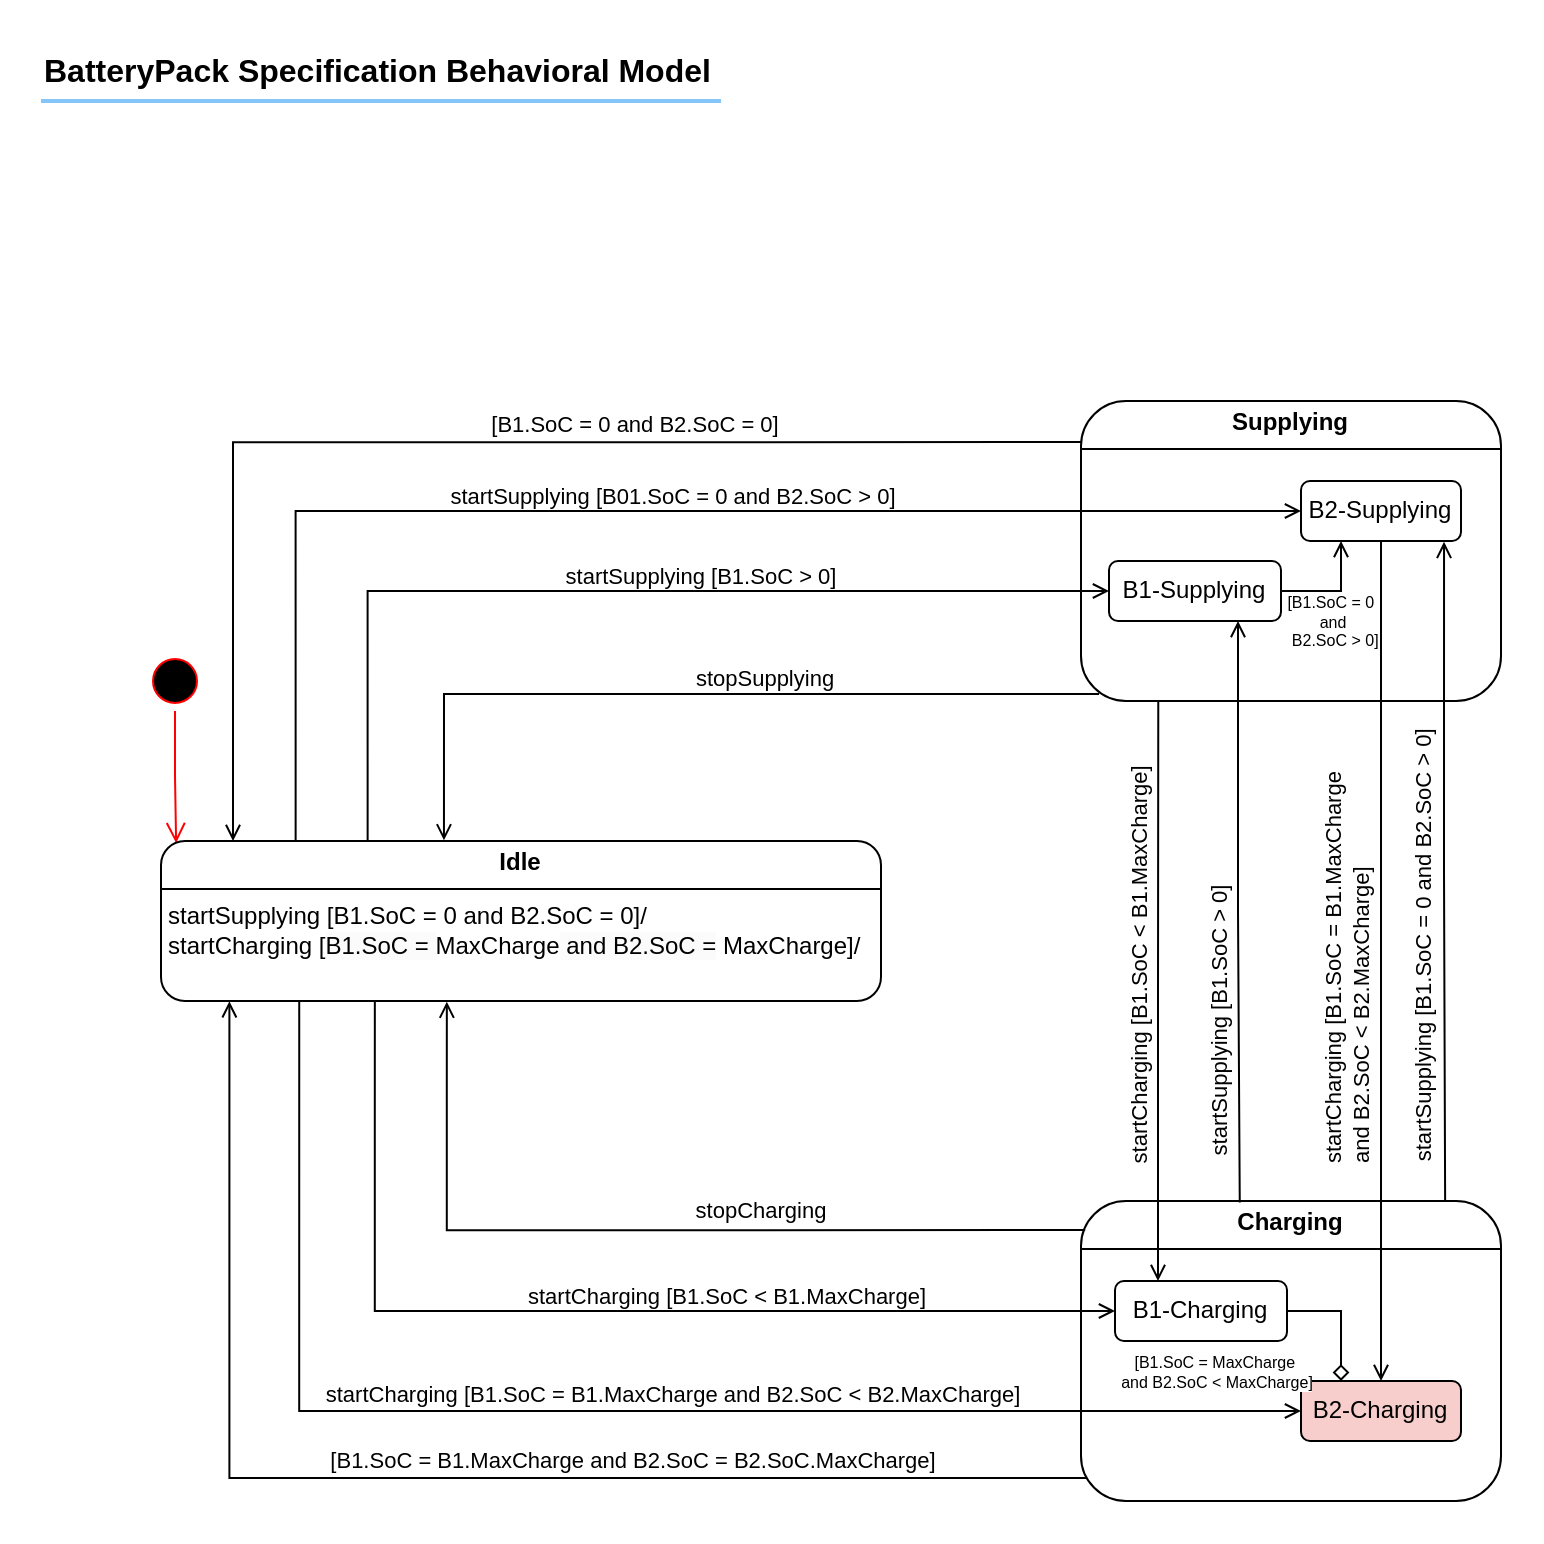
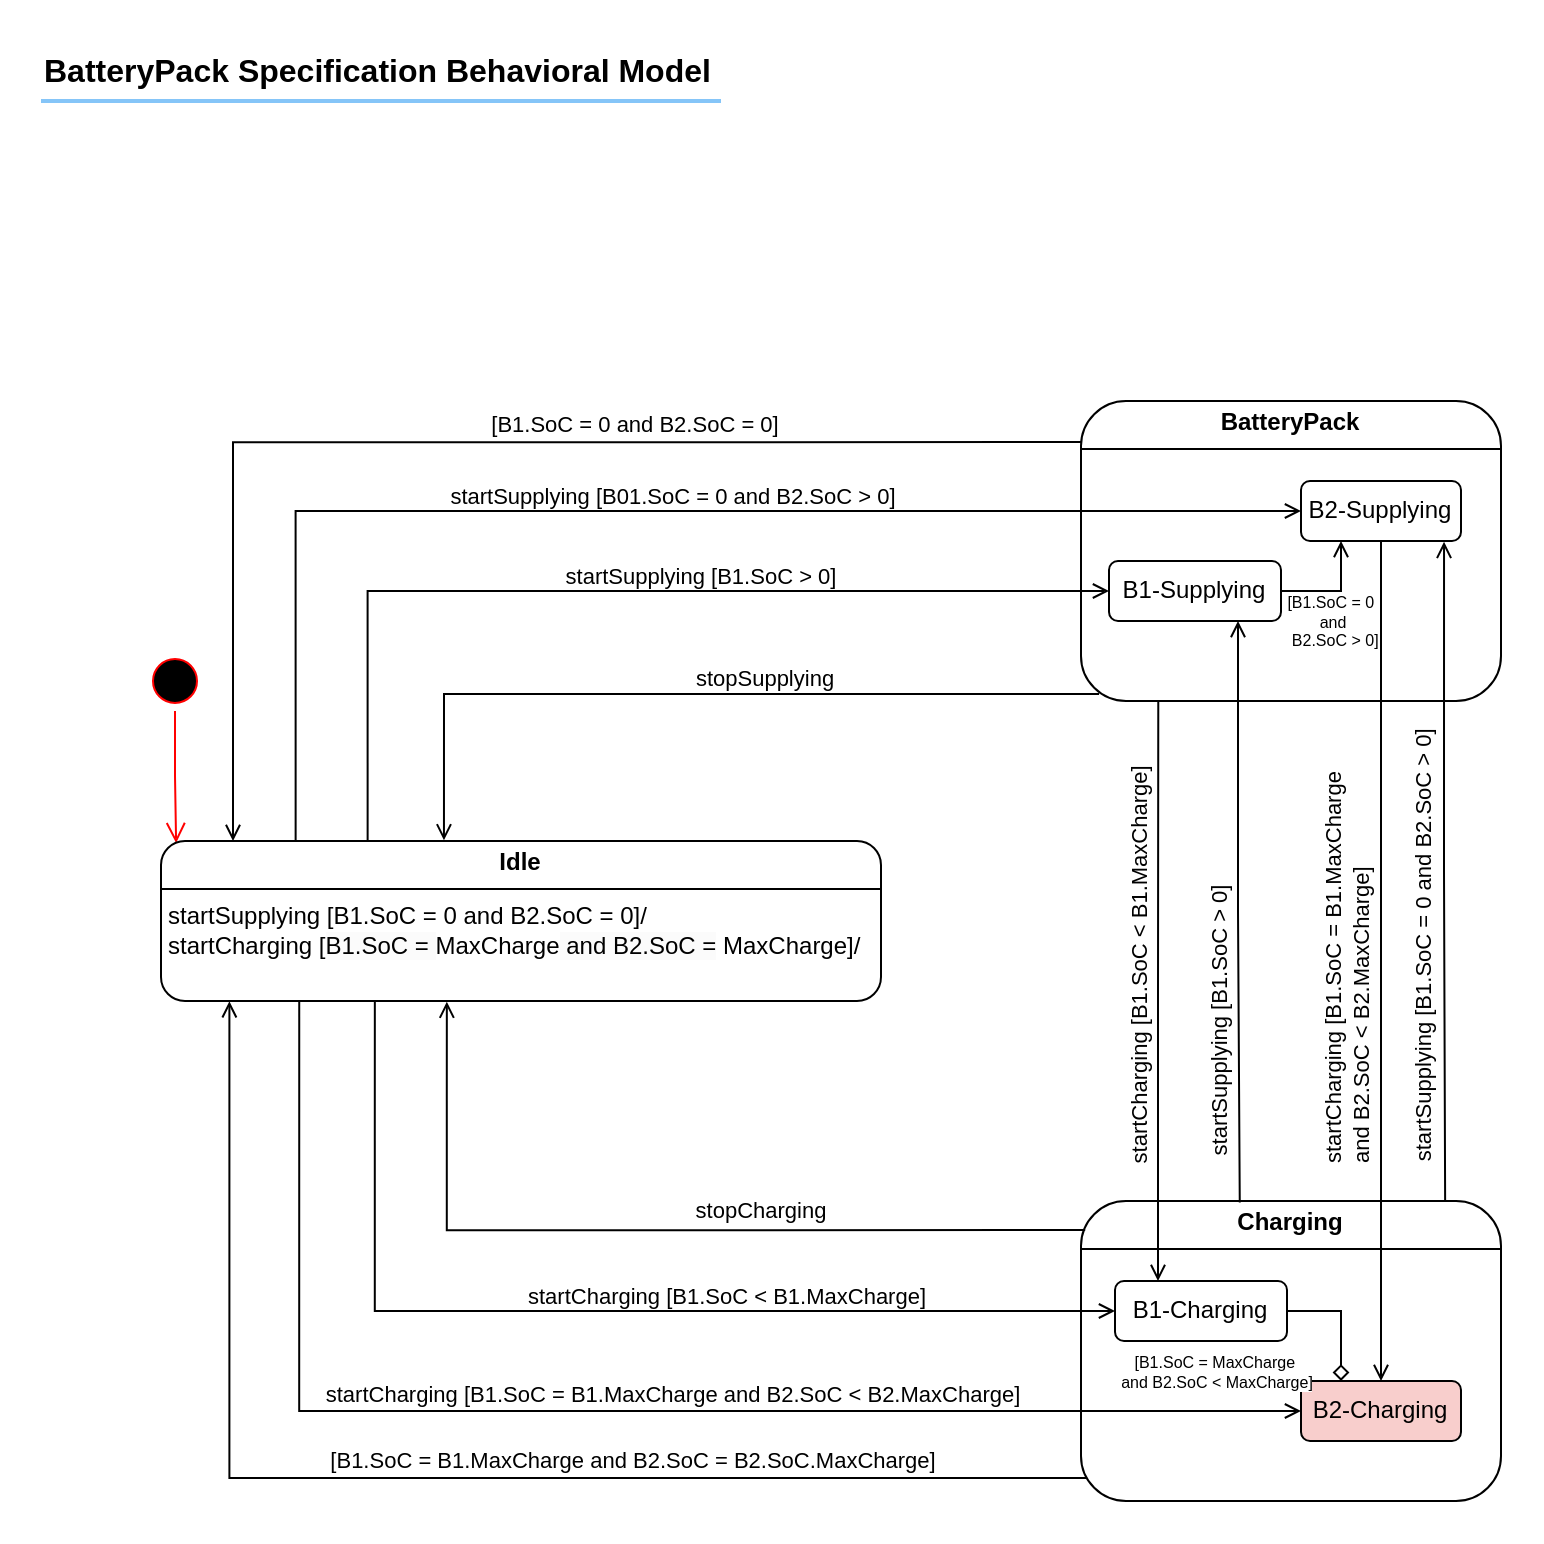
node "Supplying": label "Supplying" -> "BatteryPack"
